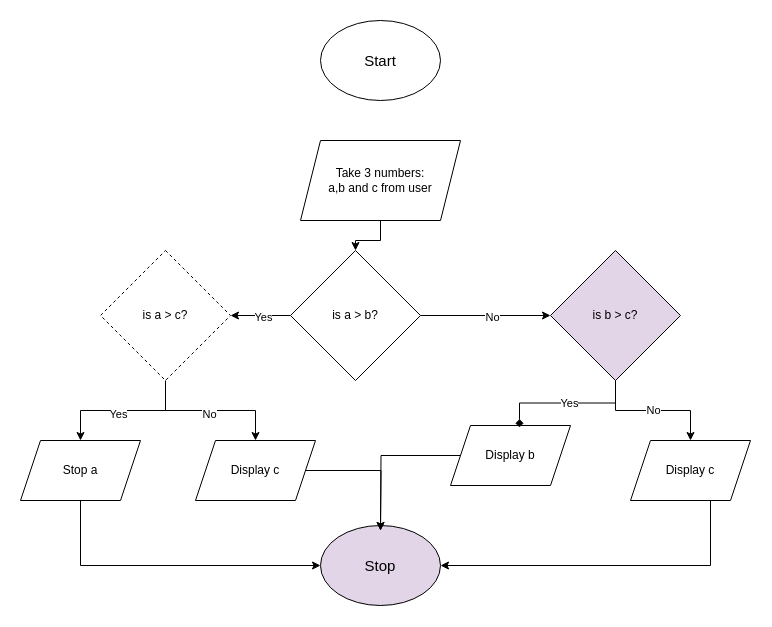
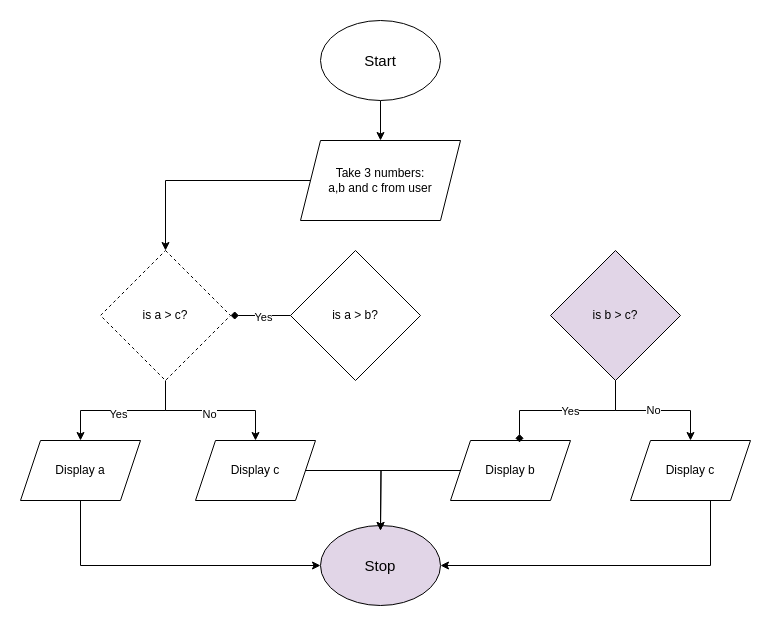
edge "Start" -> "Take 3 numbers: a,b and c from user": added
edge "Take 3 numbers: a,b and c from user" -> "is a > b?": now "Take 3 numbers: a,b and c from user" -> "is a > c?"
edge "is a > b?" -> "is a > c?": arrowhead classic -> diamond
edge "is a > b?" -> "is b > c?": removed, label "No"
node "Display b": moved (511, 456) -> (511, 471)
node "Stop a": label "Stop a" -> "Display a"
